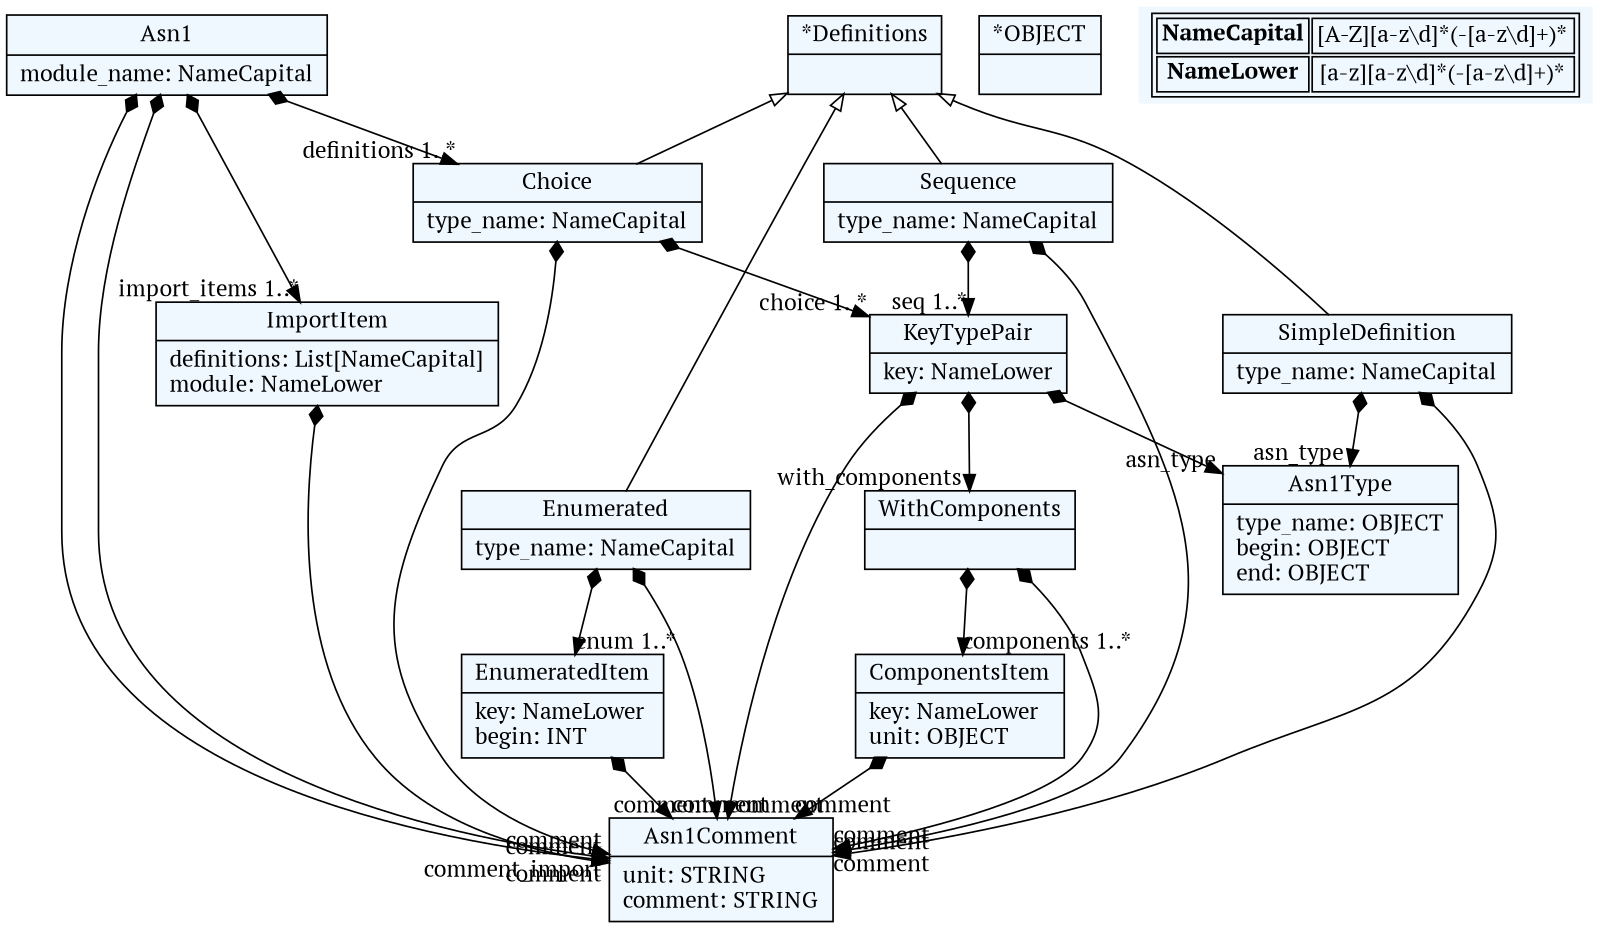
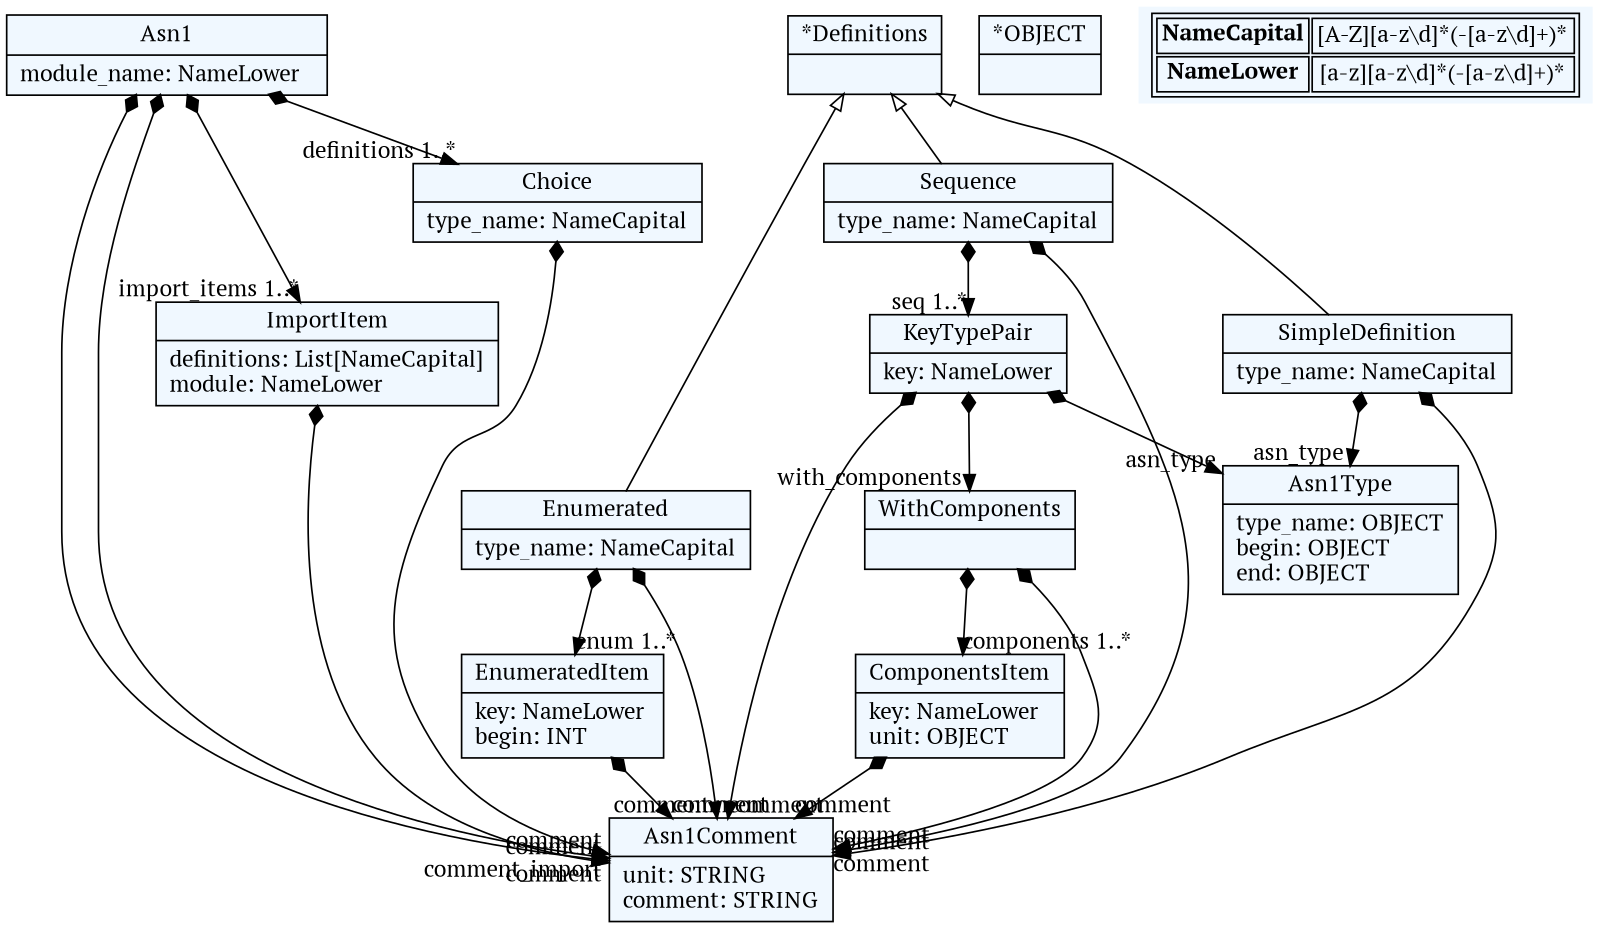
node "Asn1": text "module_name: NameCapital" -> "module_name: NameLower"
edge "Choice" -> "*Definitions": removed
edge "Choice" -- "KeyTypePair": removed
